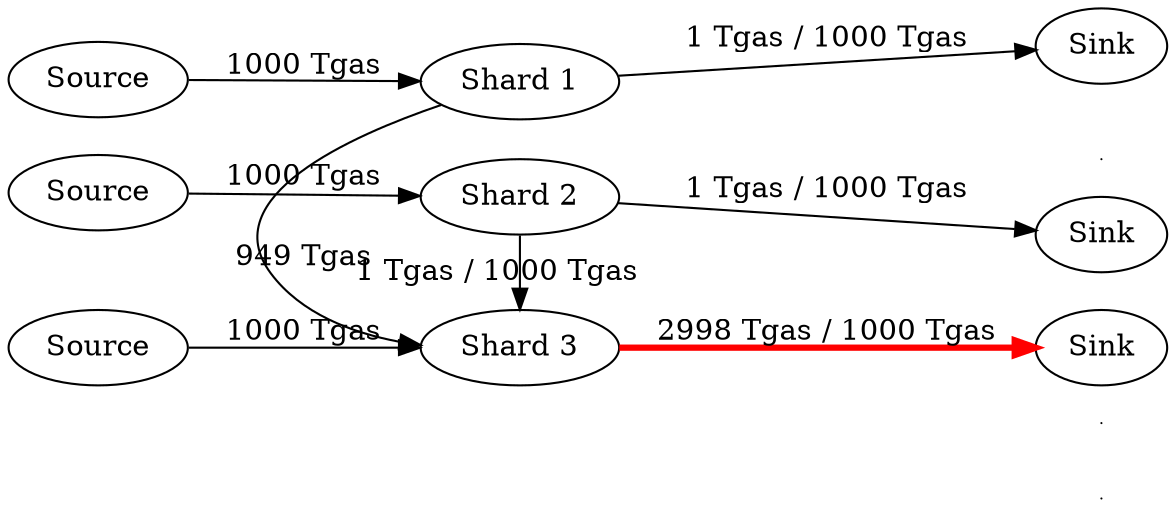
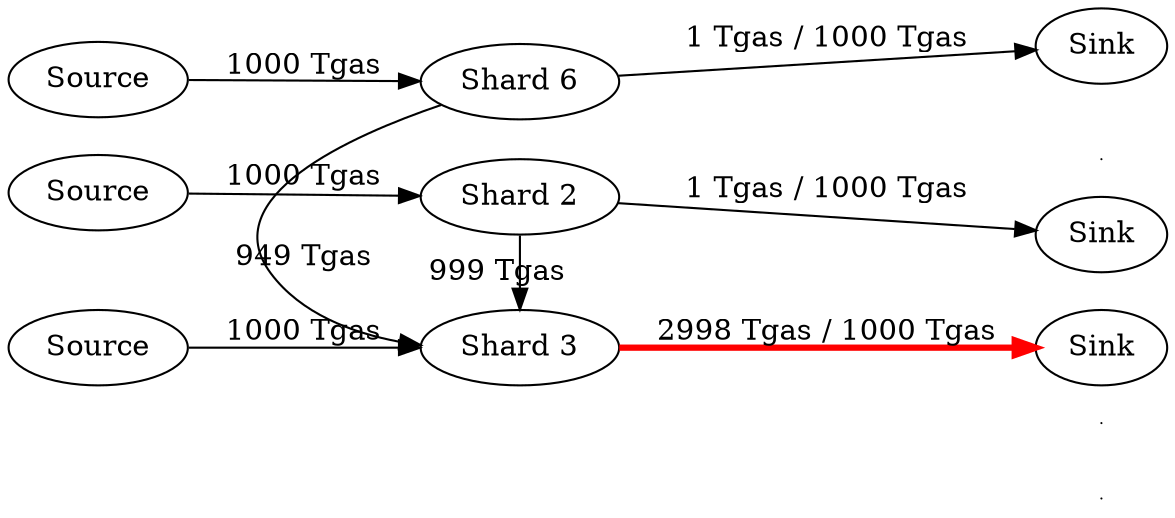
node "Shard 1": label "Shard 1" -> "Shard 6"
edge "Shard 2" -> "Shard 3": label "1 Tgas / 1000 Tgas" -> "999 Tgas"
